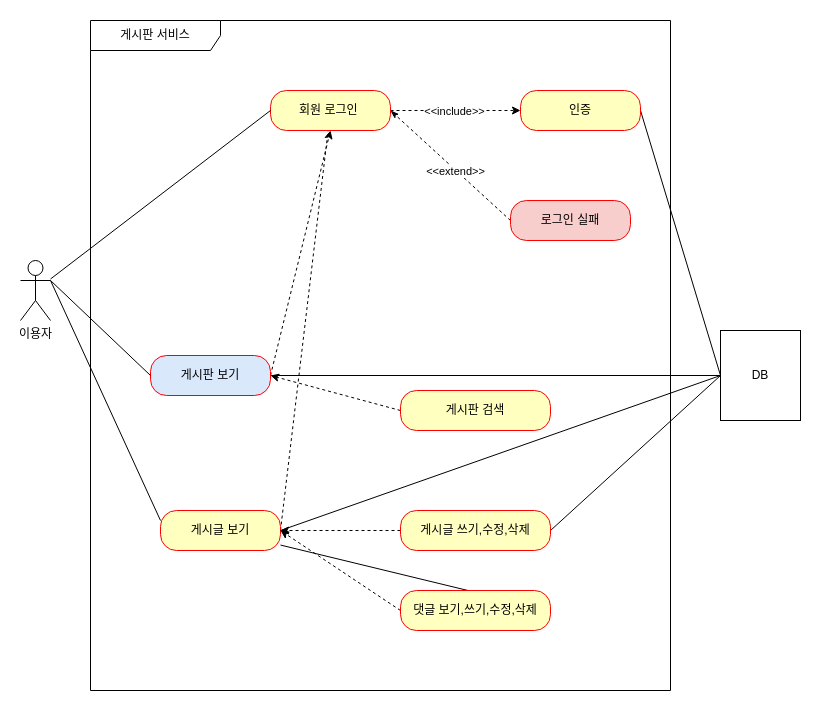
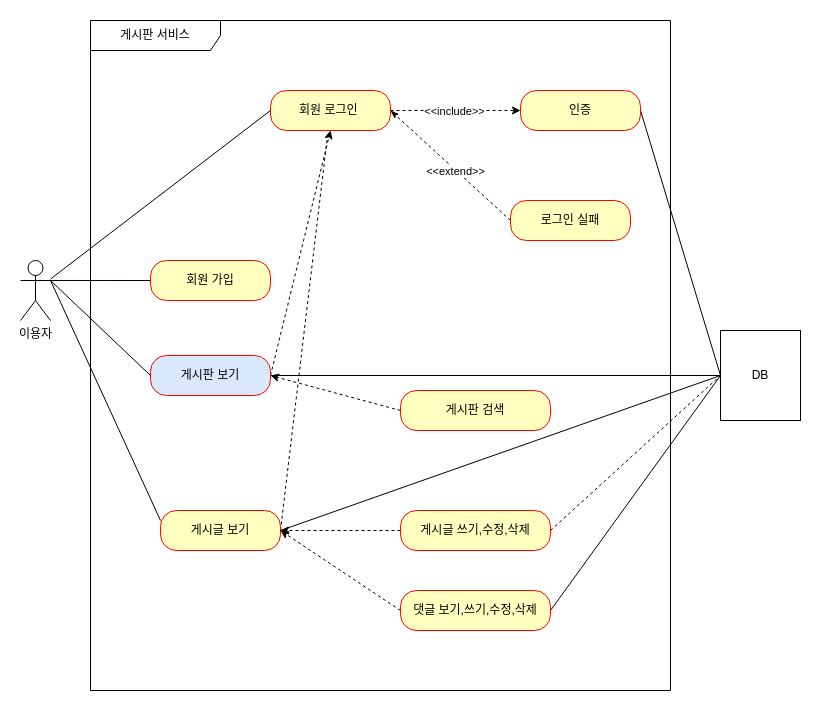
node "로그인 실패": fillcolor #f8cecc -> #ffffc0
edge "회원 가입" -- "이용자": added
node "회원 가입": added
edge "DB" -- "게시글 쓰기,수정,삭제": style solid -> dashed
edge "게시글 보기" -- "댓글 보기,쓰기,수정,삭제": now "DB" -- "댓글 보기,쓰기,수정,삭제"
